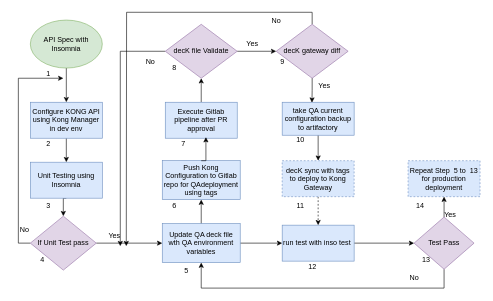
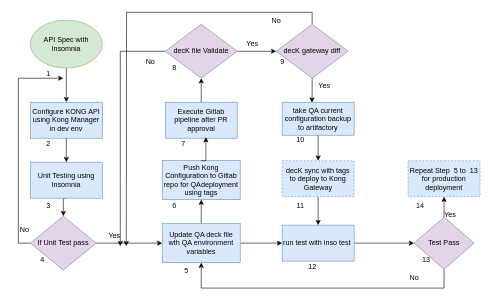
edge "decK sync with tags to deploy to Kong Gateway" -> "run test with inso test": style dashed -> solid
